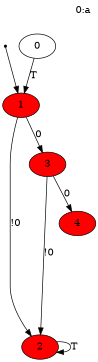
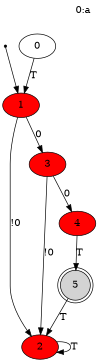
node "5": added
